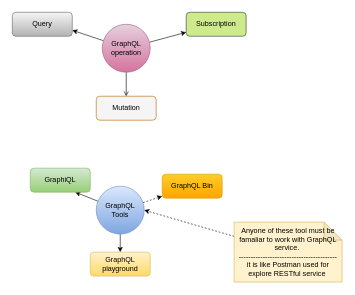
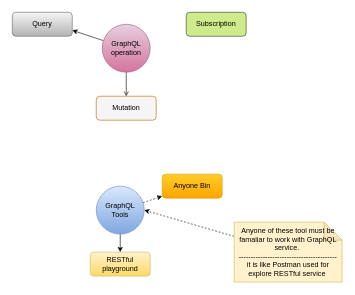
edge "GraphQL operation" -> "Subscription": removed
node "GraphiQL": removed
node "GraphQL Bin": label "GraphQL Bin" -> "Anyone Bin"
edge "GraphQL Tools" -> "GraphiQL": removed
node "GraphQL playground": label "GraphQL playground" -> "RESTful playground"
